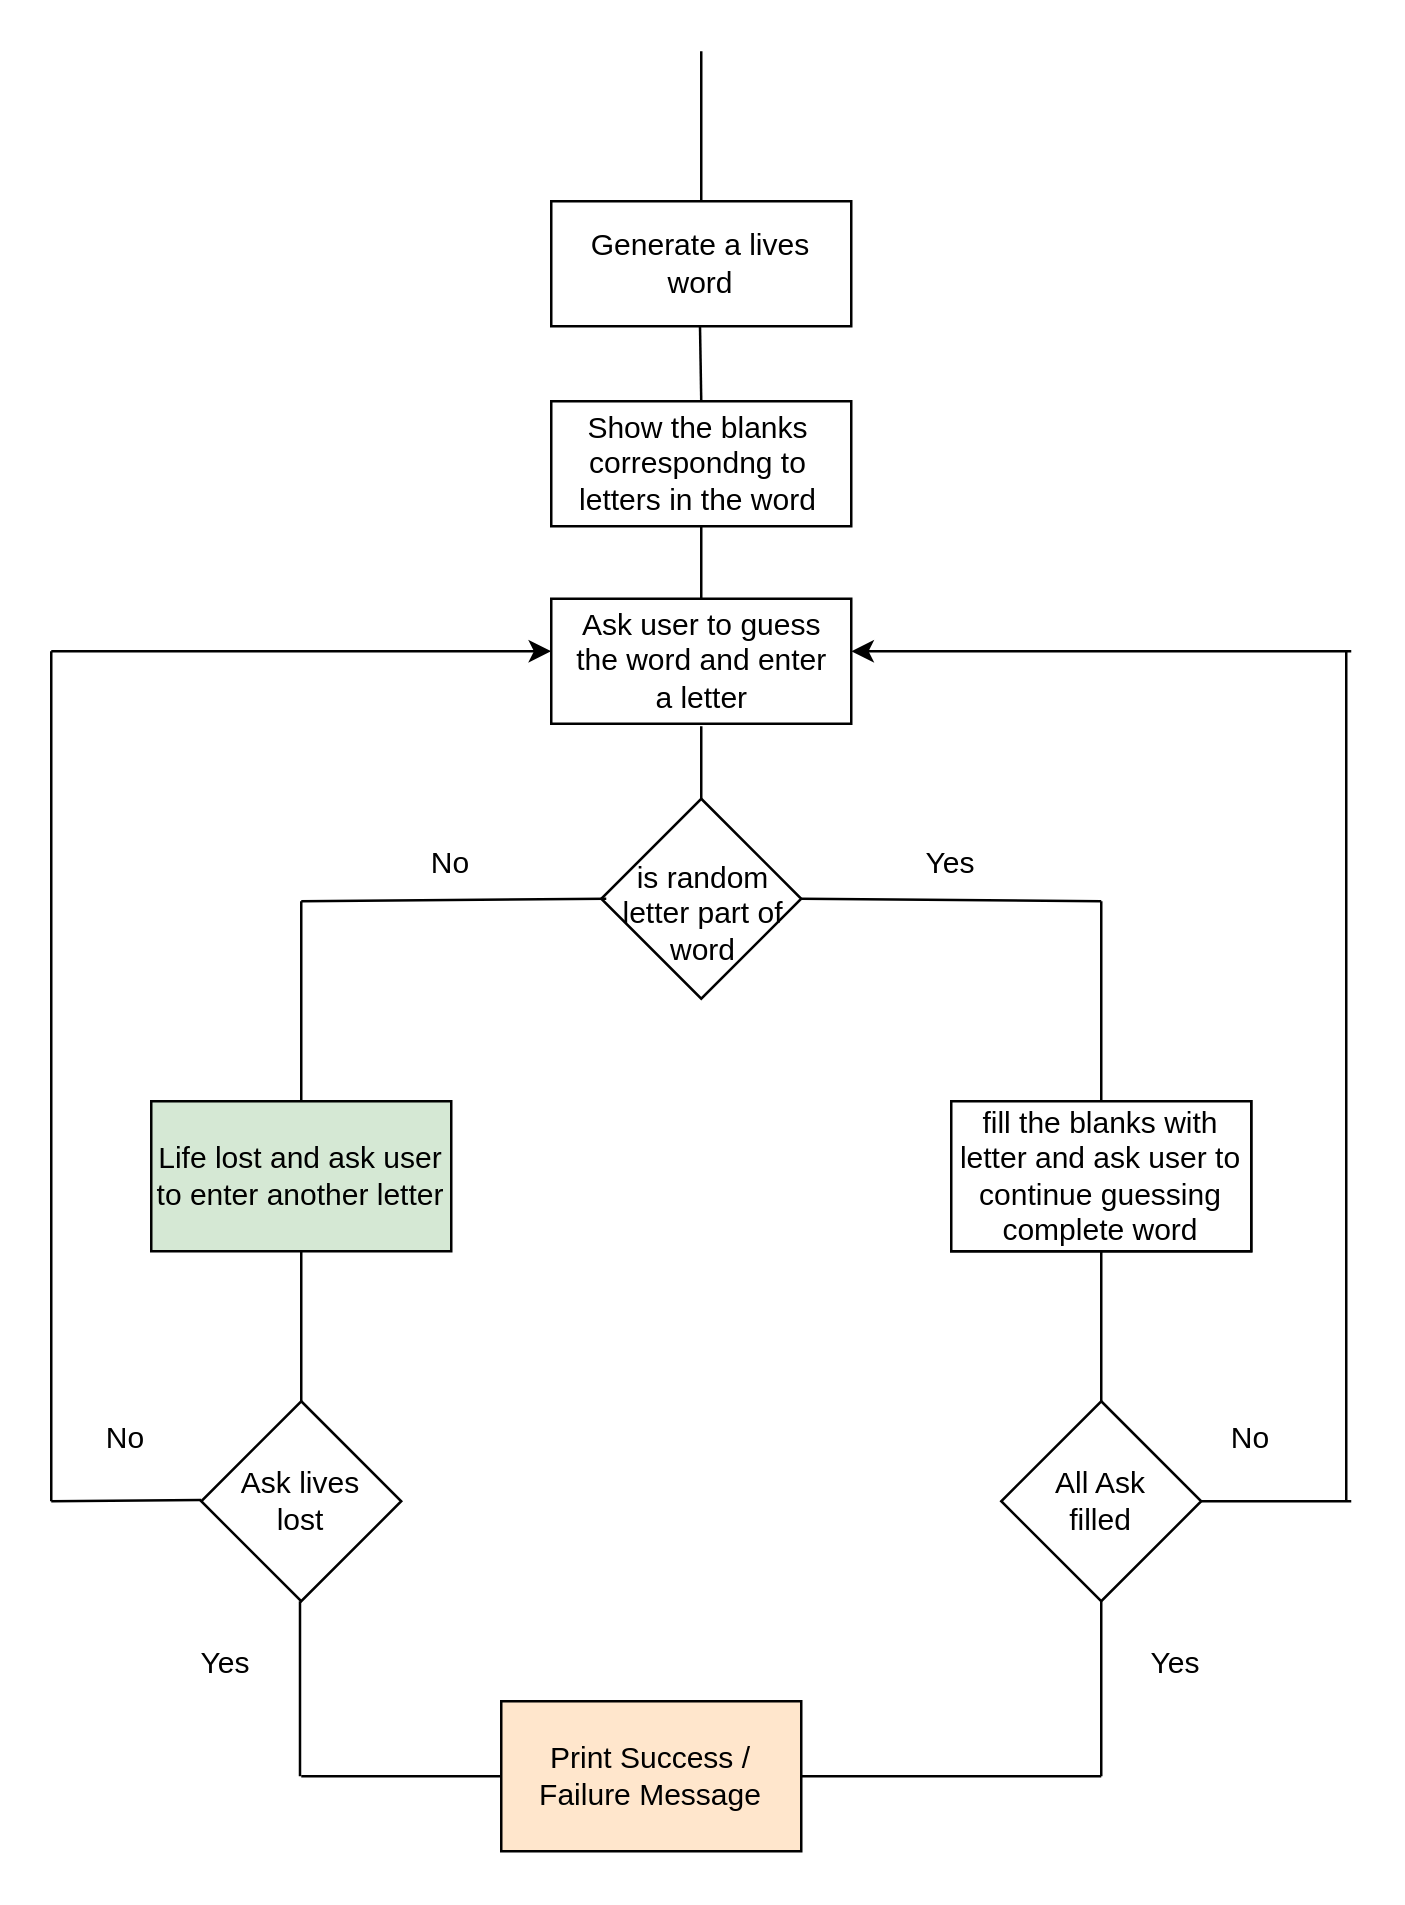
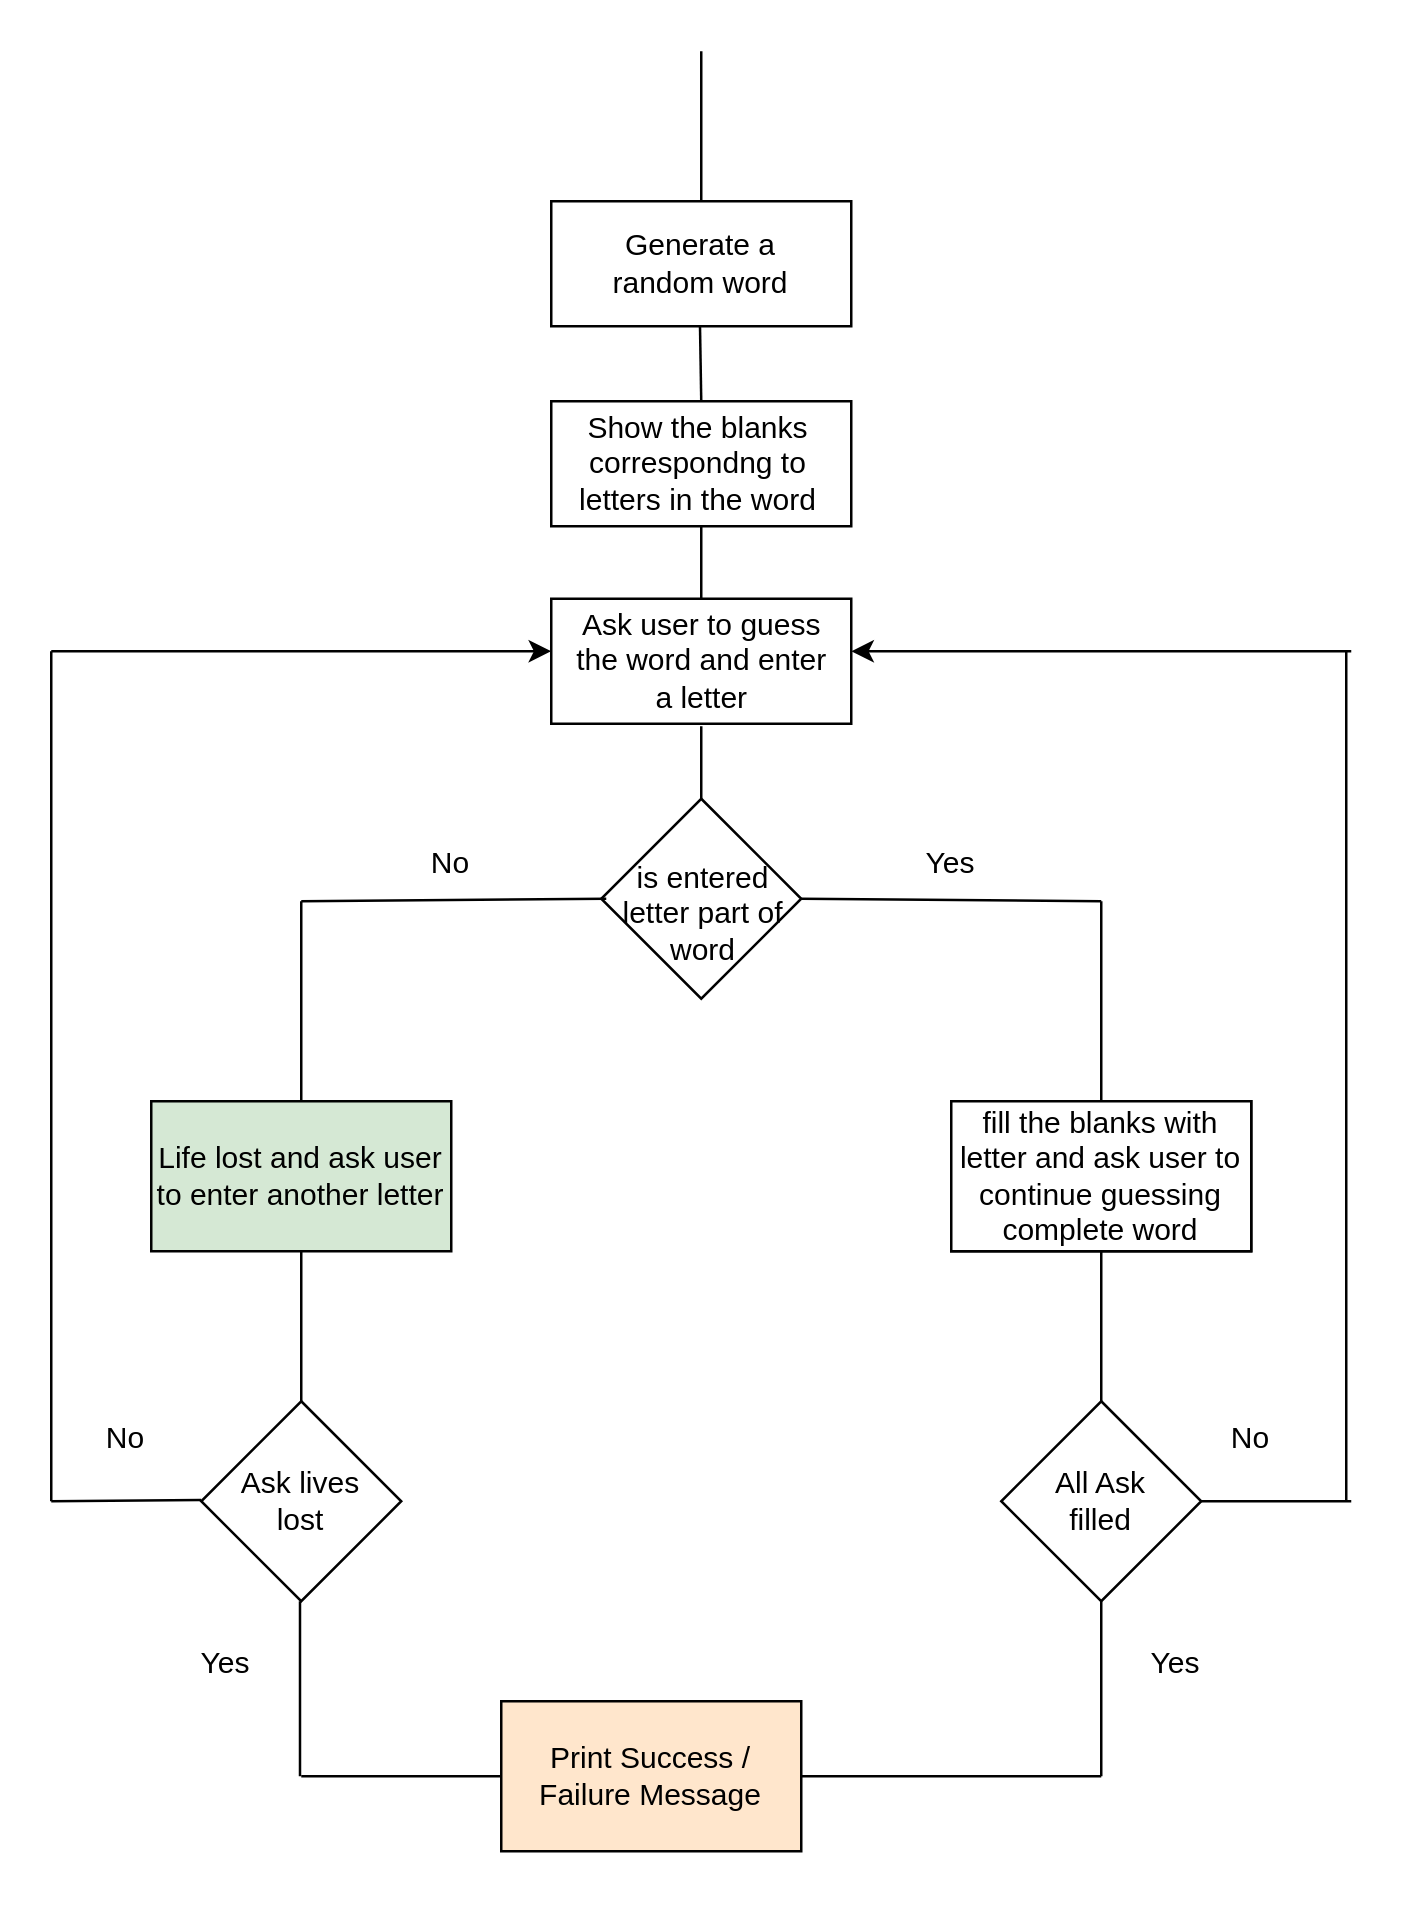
node "Generate a lives word": label "Generate a lives word" -> "Generate a random word"
node "is random letter part of word": label "is random letter part of word" -> "is entered letter part of word"
